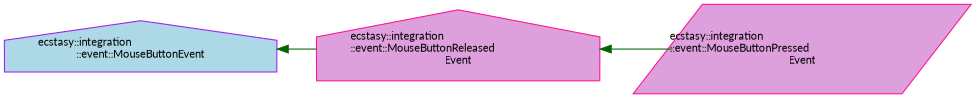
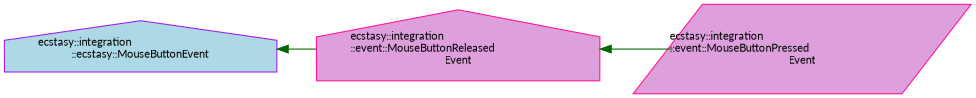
node "ecstasy::integration ::event::MouseButtonEvent": label "ecstasy::integration ::event::MouseButtonEvent" -> "ecstasy::integration ::ecstasy::MouseButtonEvent"
